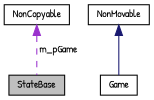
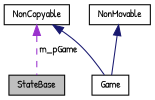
edge "Game" -> "NonCopyable": added
